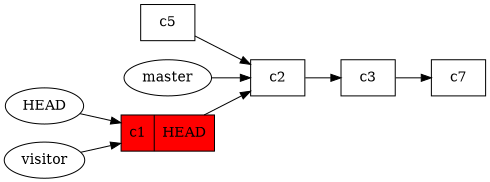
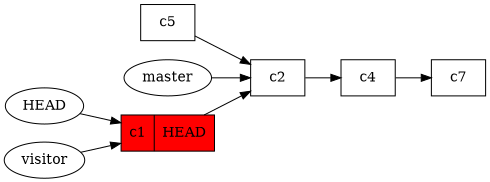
node "c3": label "c3" -> "c4"
